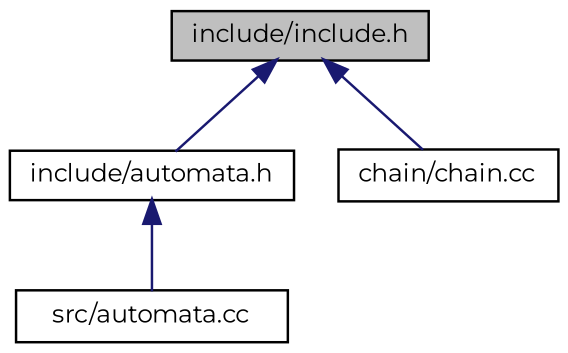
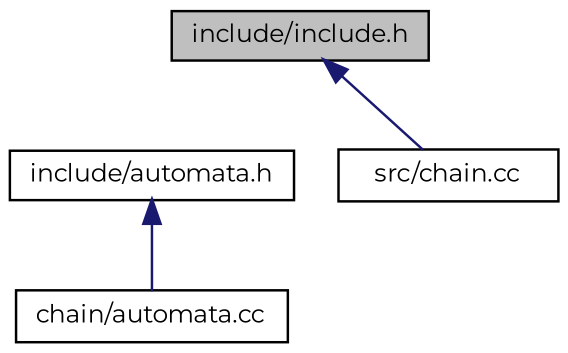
edge "include/automata.h" -> "include/include.h": removed
node "chain/chain.cc": label "chain/chain.cc" -> "src/chain.cc"
node "src/automata.cc": label "src/automata.cc" -> "chain/automata.cc"
